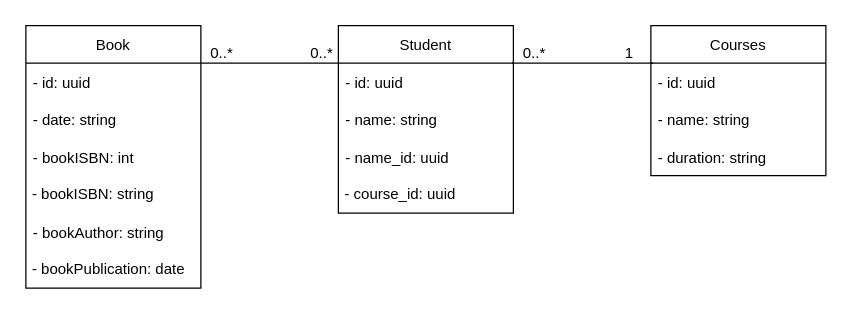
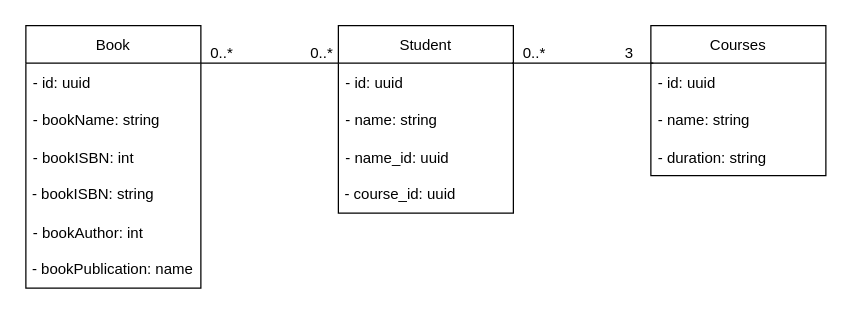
node "1": label "1" -> "3"
node "- date: string": label "- date: string" -> "- bookName: string"
node "- bookAuthor: string": label "- bookAuthor: string" -> "- bookAuthor: int"
node "- bookPublication: date": label "- bookPublication: date" -> "- bookPublication: name"
